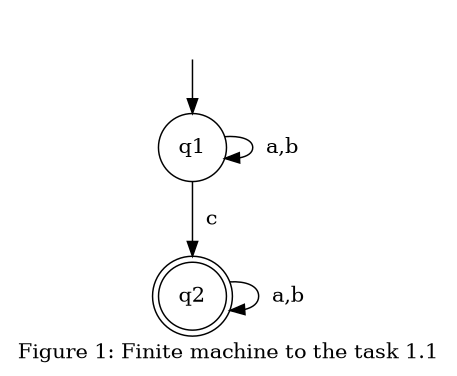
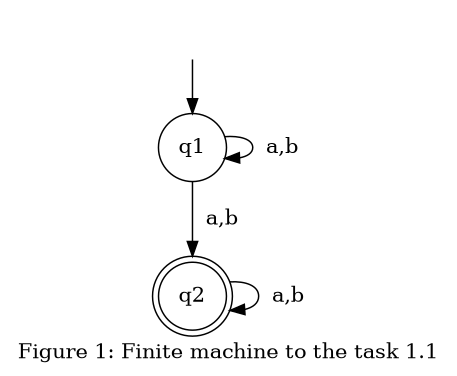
edge "q1" -> "q2": label "  c" -> "  a,b"
